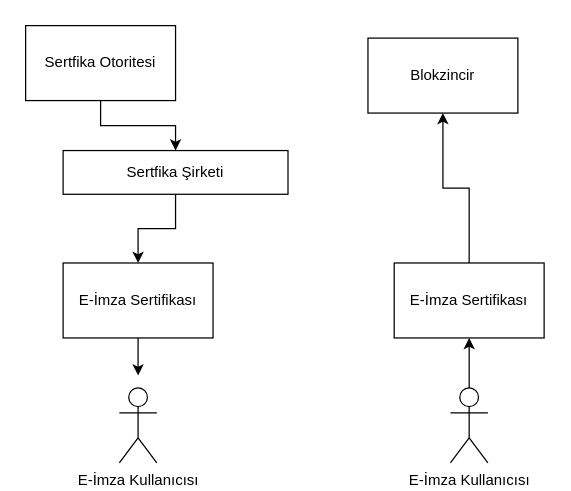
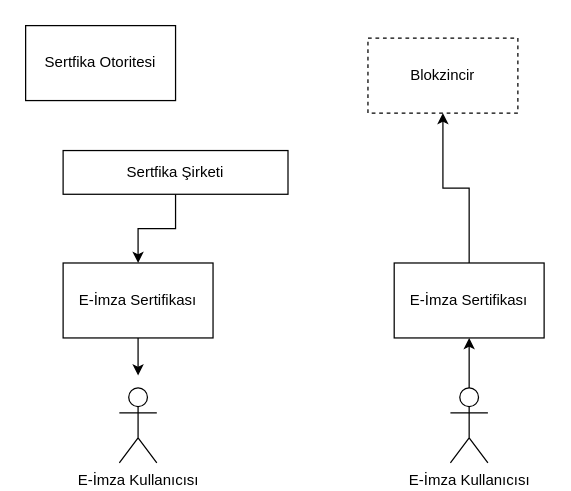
node "Blokzincir": style solid -> dashed
edge "Sertfika Otoritesi" -> "Sertfika Şirketi": removed
